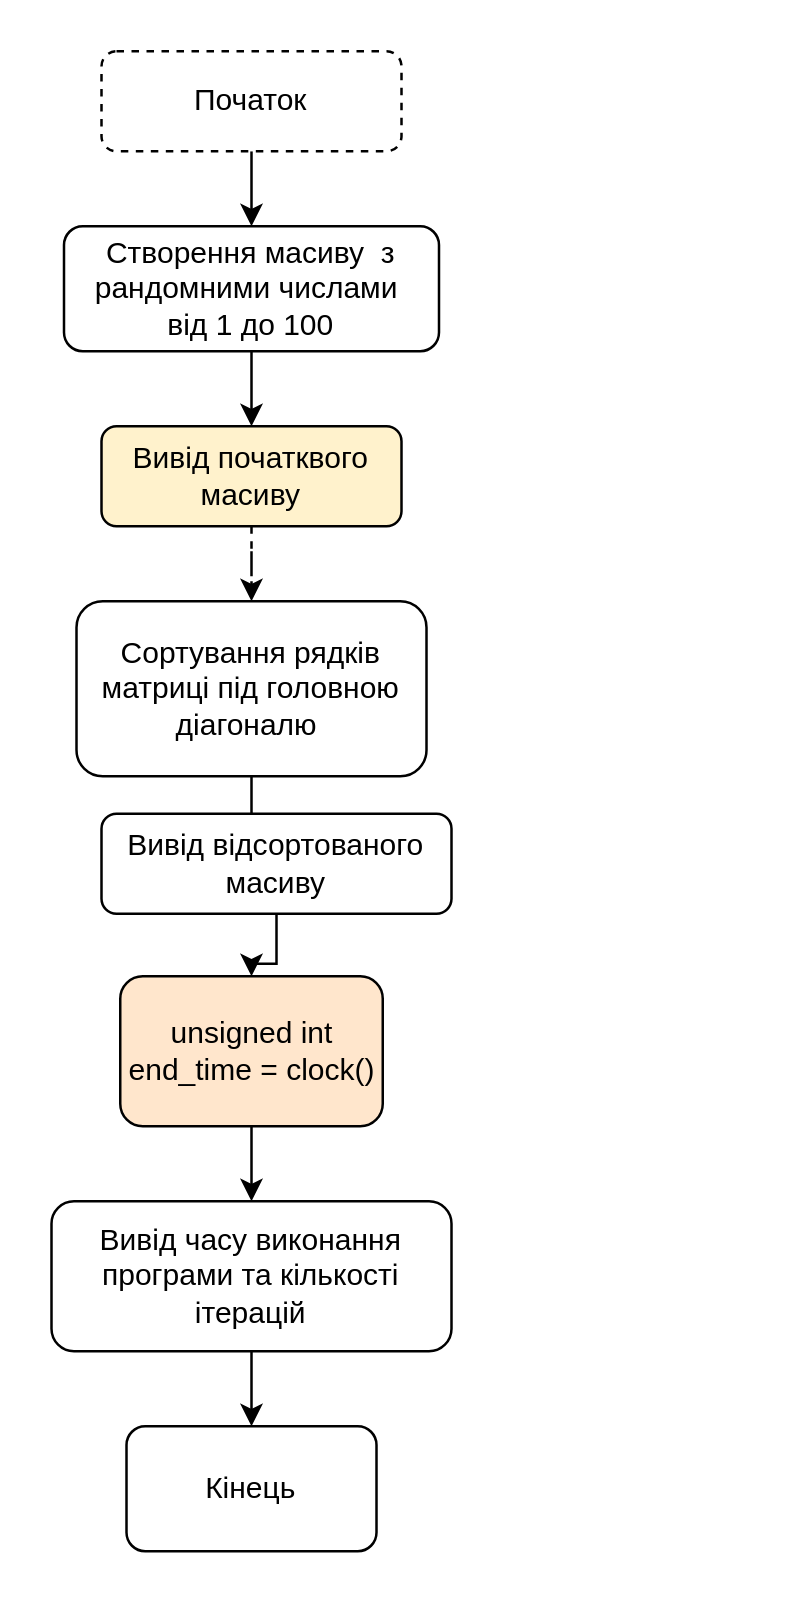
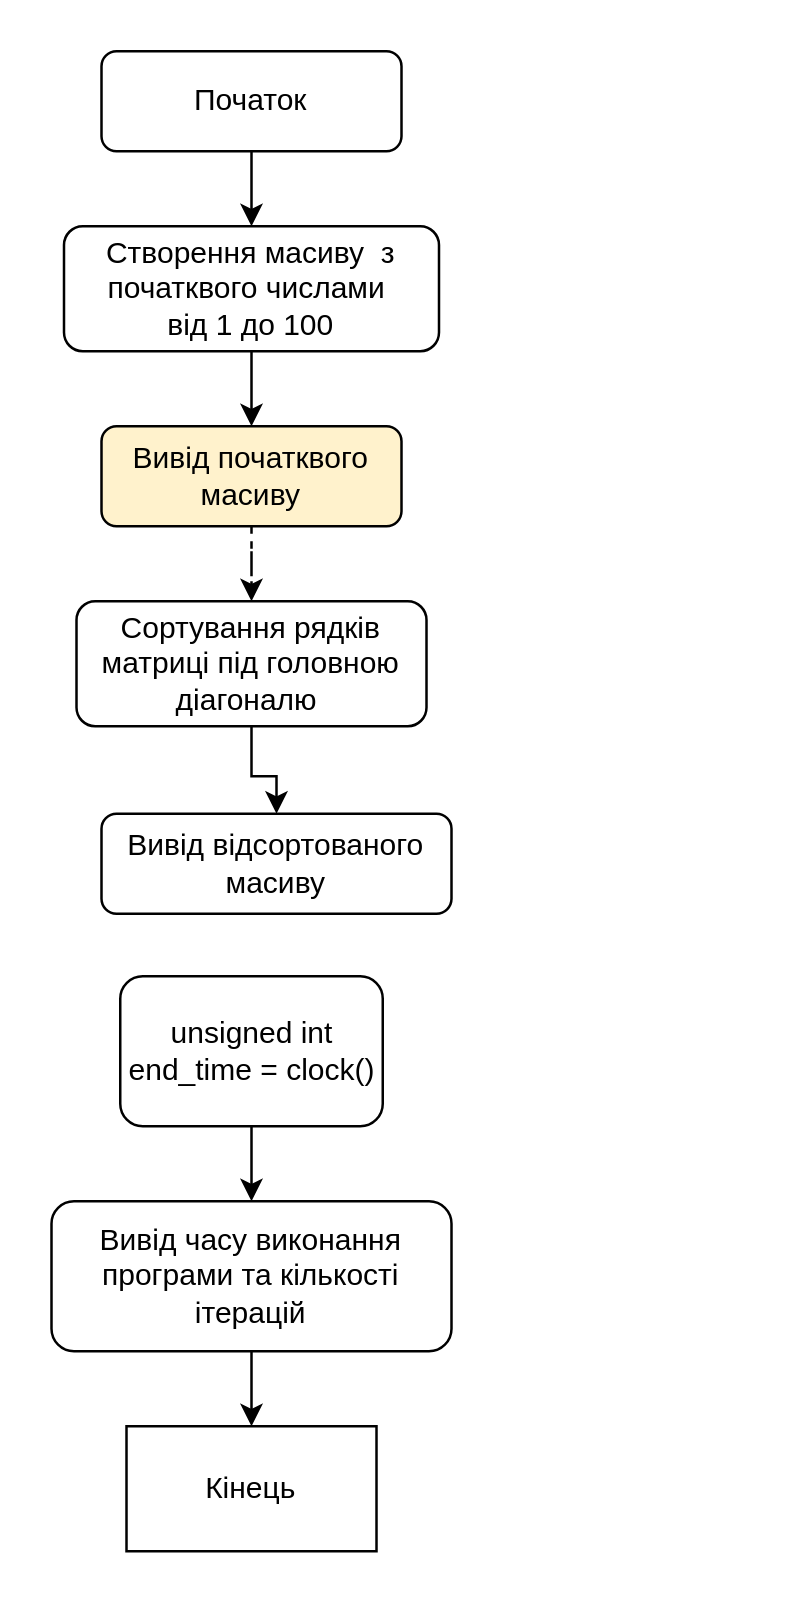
node "Початок": style dashed -> solid
node "Створення масиву з рандомними числами від 1 до 100": label "Створення масиву з рандомними числами від 1 до 100" -> "Створення масиву з початквого числами від 1 до 100"
node "Сортування рядків матриці під головною діагоналю": size 350x175 -> 350x125
edge "Вивід відсортованого масиву" -> "unsigned int end_time = clock()": removed
node "unsigned int end_time = clock()": fillcolor #ffe6cc -> #ffffff
node "Кінець": shape rounded rectangle -> rectangle
